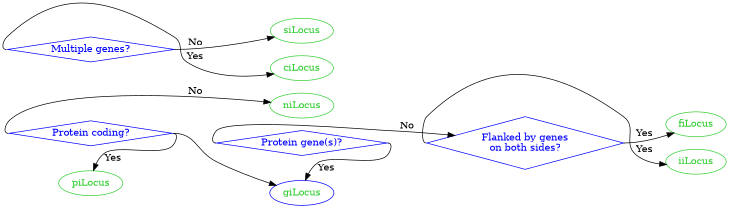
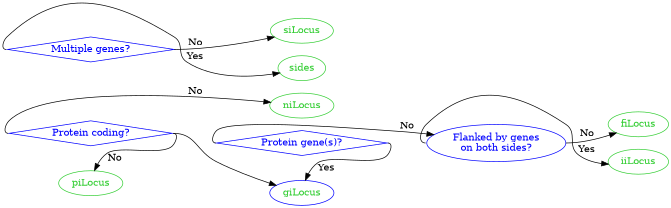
node "ciLocus": label "ciLocus" -> "sides"
edge "Flanked by genes on both sides?" -> "fiLocus": label "Yes" -> "No"
node "Flanked by genes on both sides?": shape diamond -> ellipse
edge "Protein coding?" -> "piLocus": label "Yes" -> "No"
